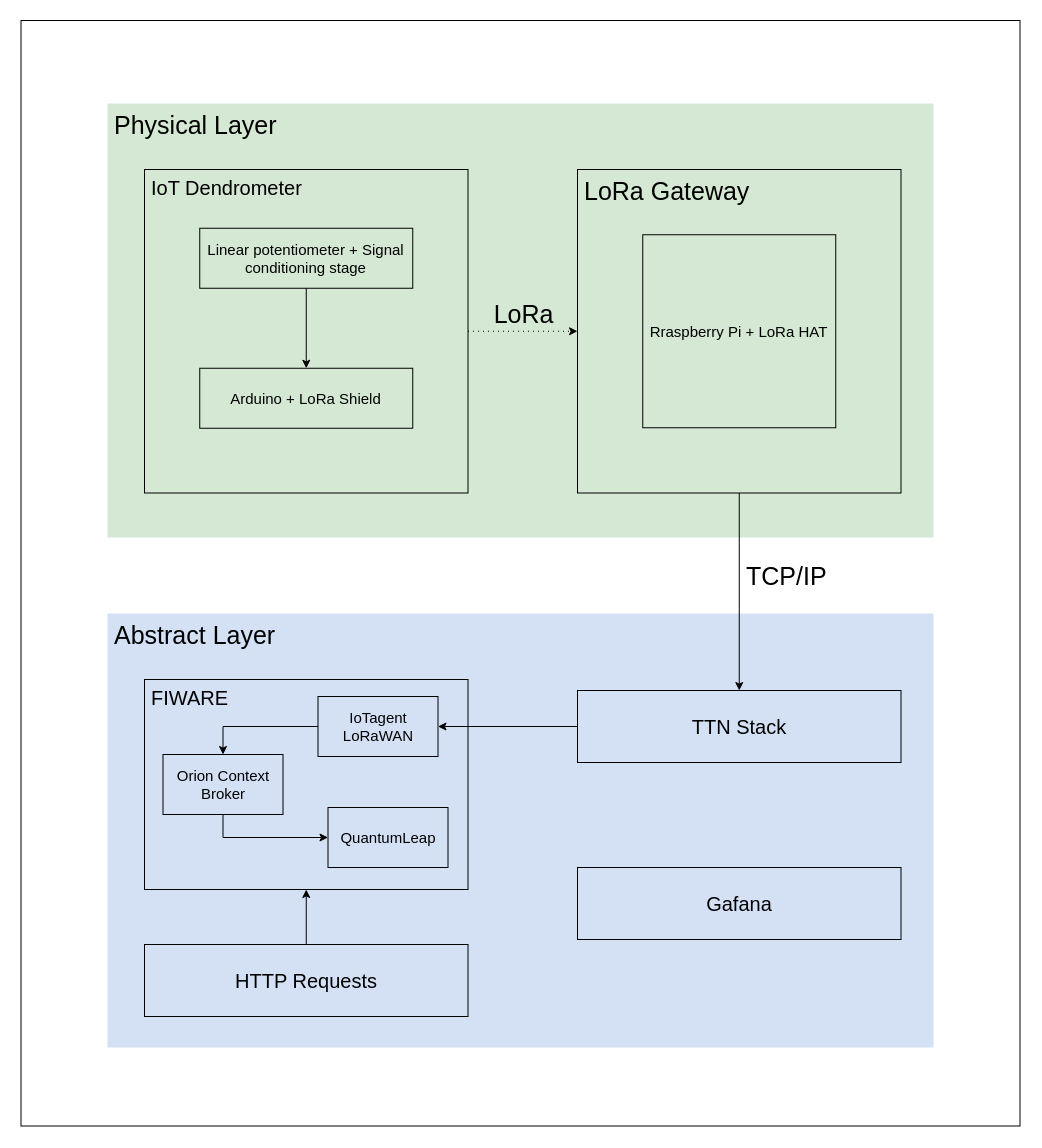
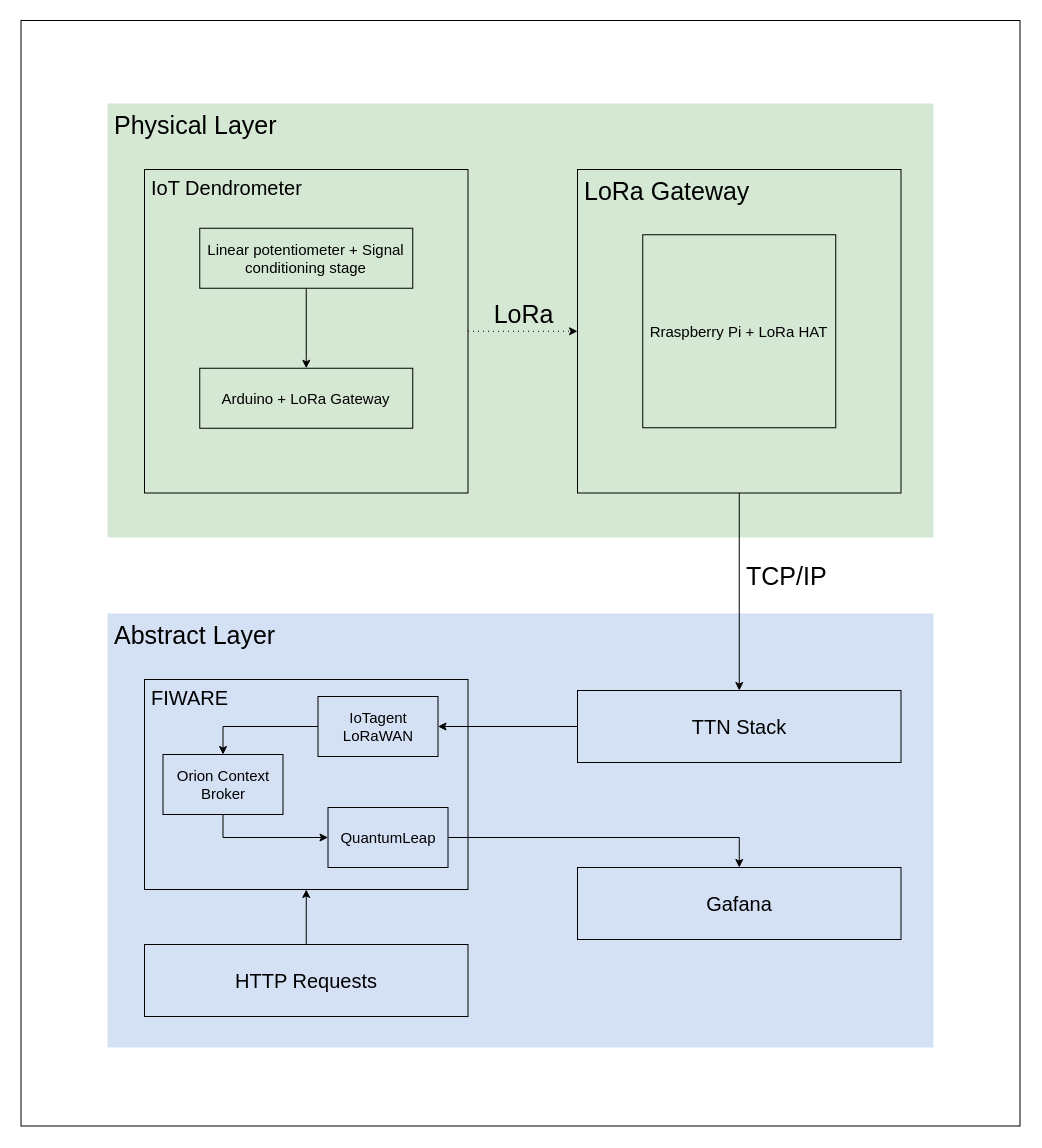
node "Arduino + LoRa Shield": label "Arduino + LoRa Shield" -> "Arduino + LoRa Gateway"
edge "QuantumLeap" -> "Gafana": added
